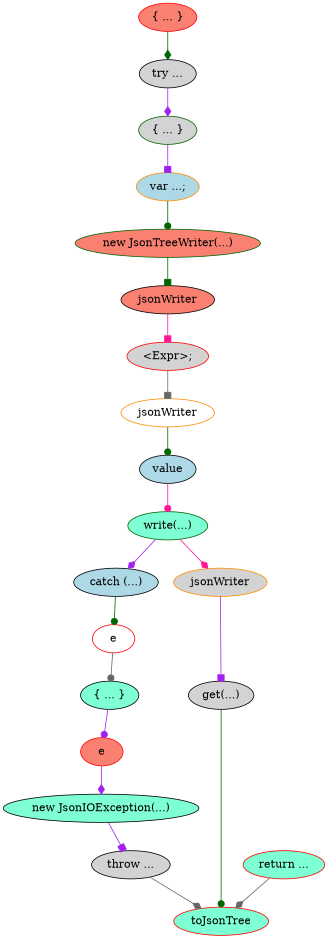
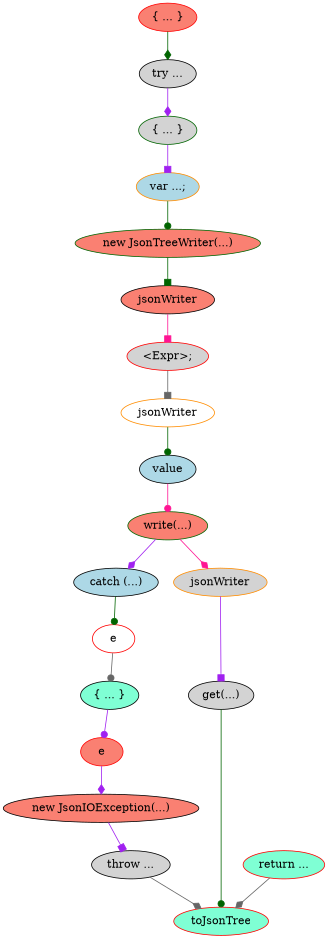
node "write(...)": fillcolor aquamarine -> salmon
node "new JsonIOException(...)": fillcolor aquamarine -> salmon
